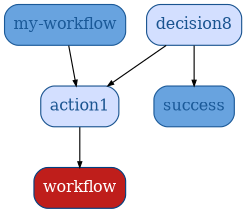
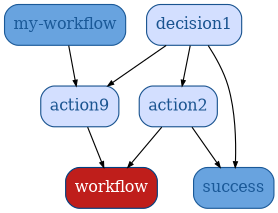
node "decision8": label "decision8" -> "decision1"
node "action1": label "action1" -> "action9"
node "action2": added
